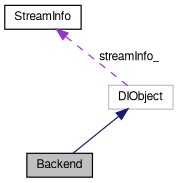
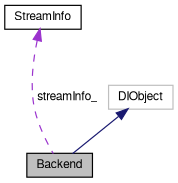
edge "DIObject" -> "StreamInfo": now "Backend" -> "StreamInfo"
